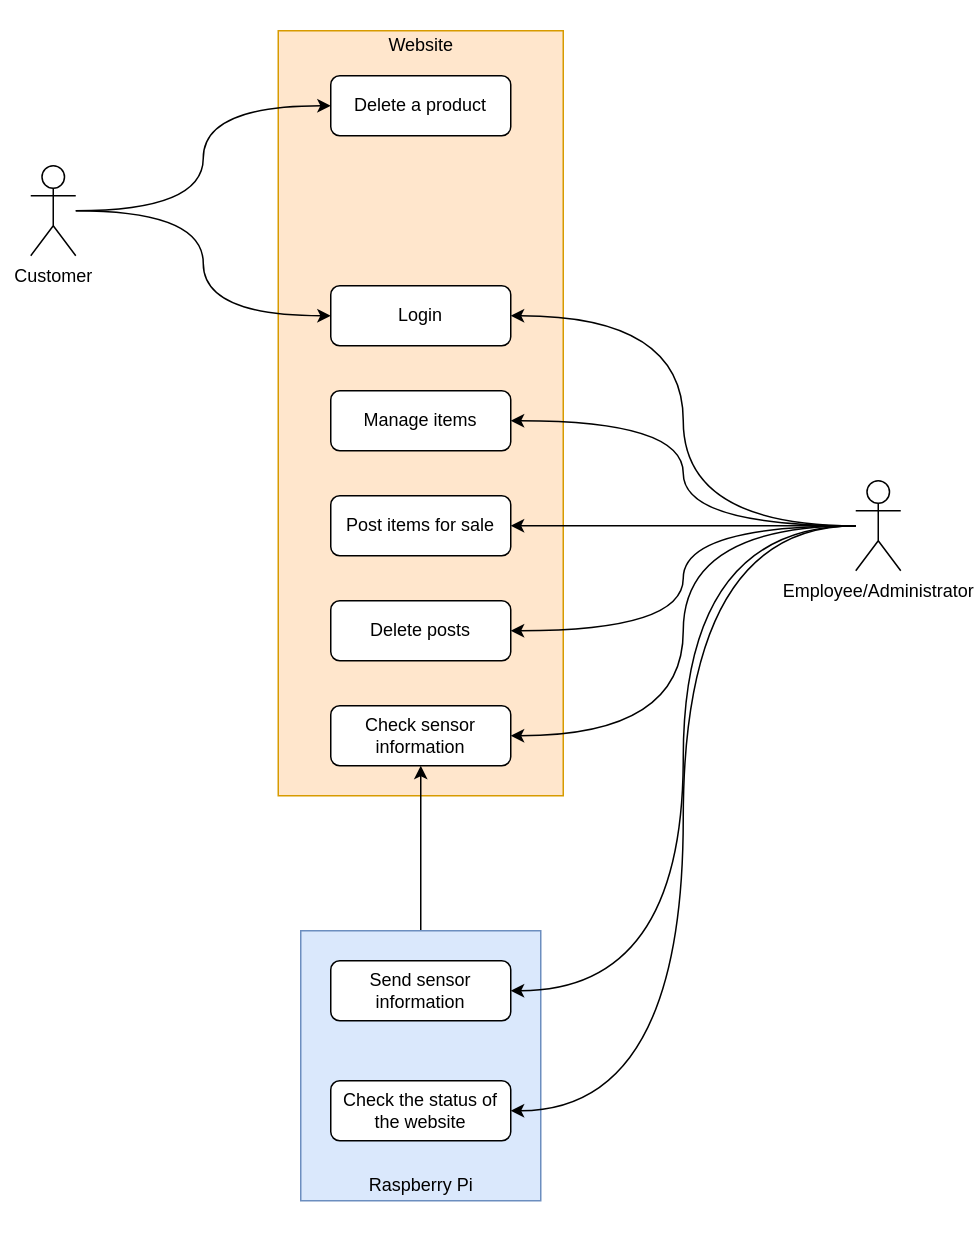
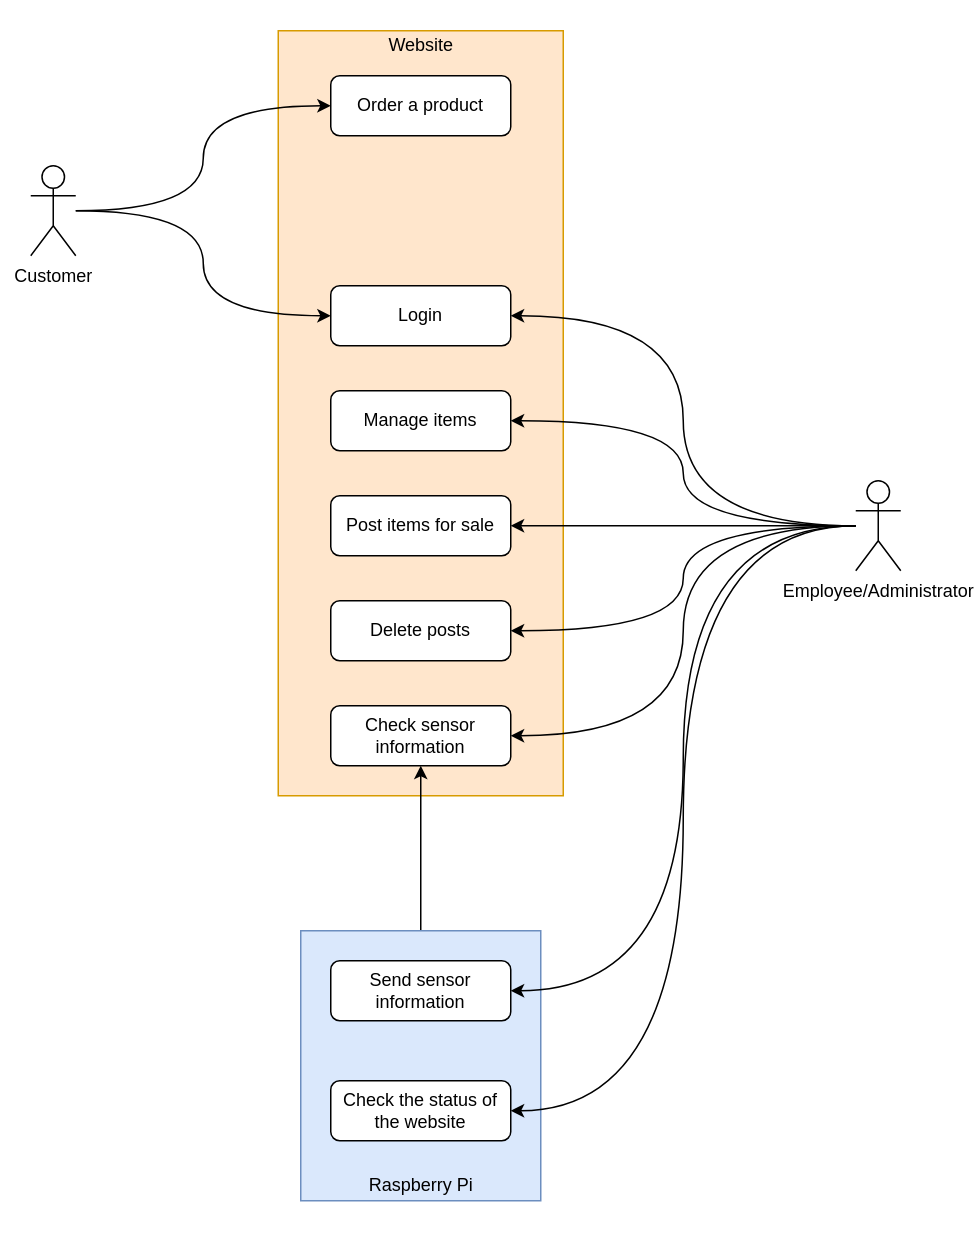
node "Delete a product": label "Delete a product" -> "Order a product"
